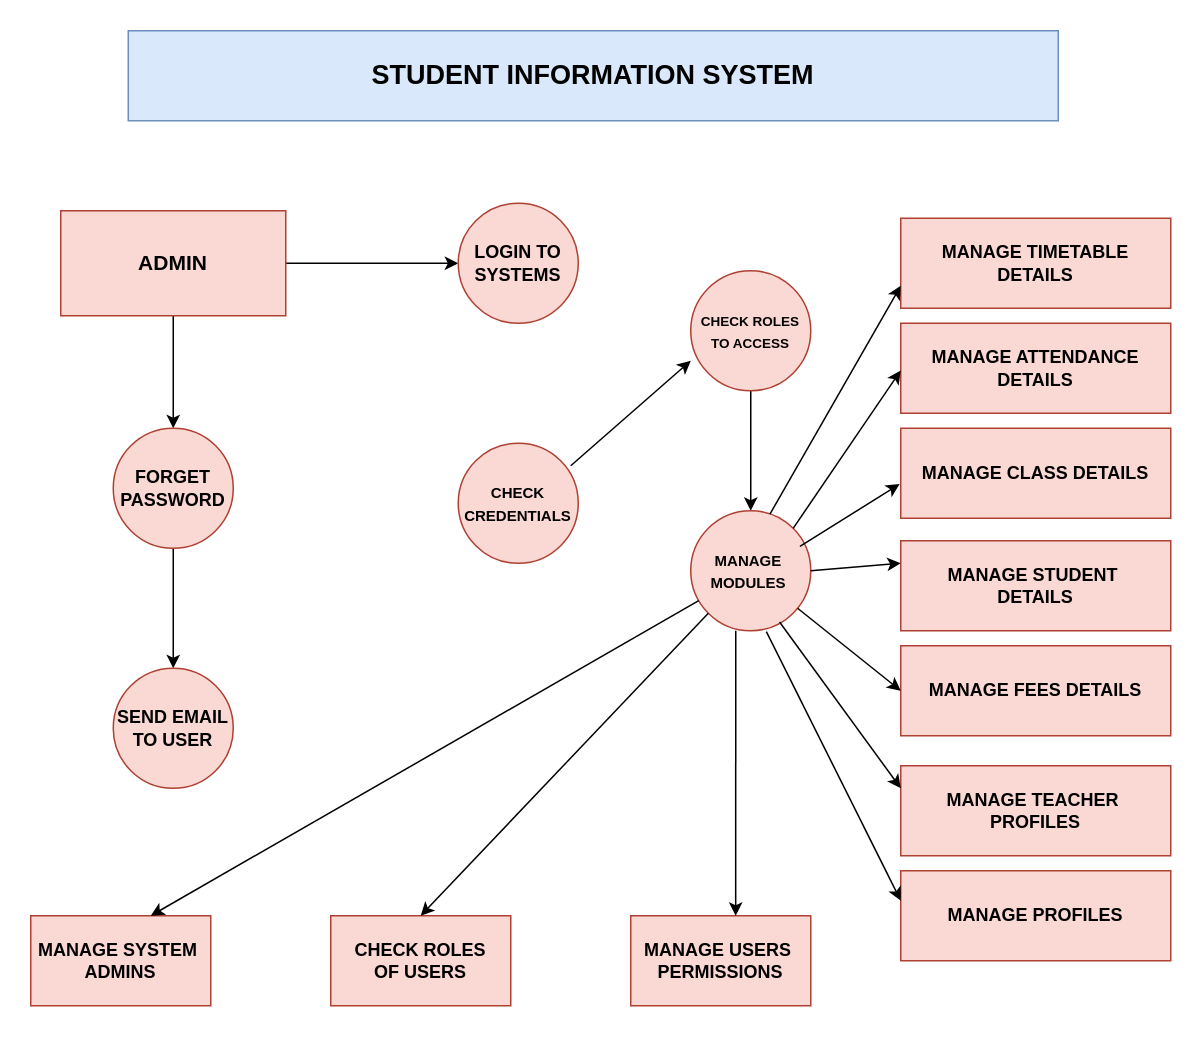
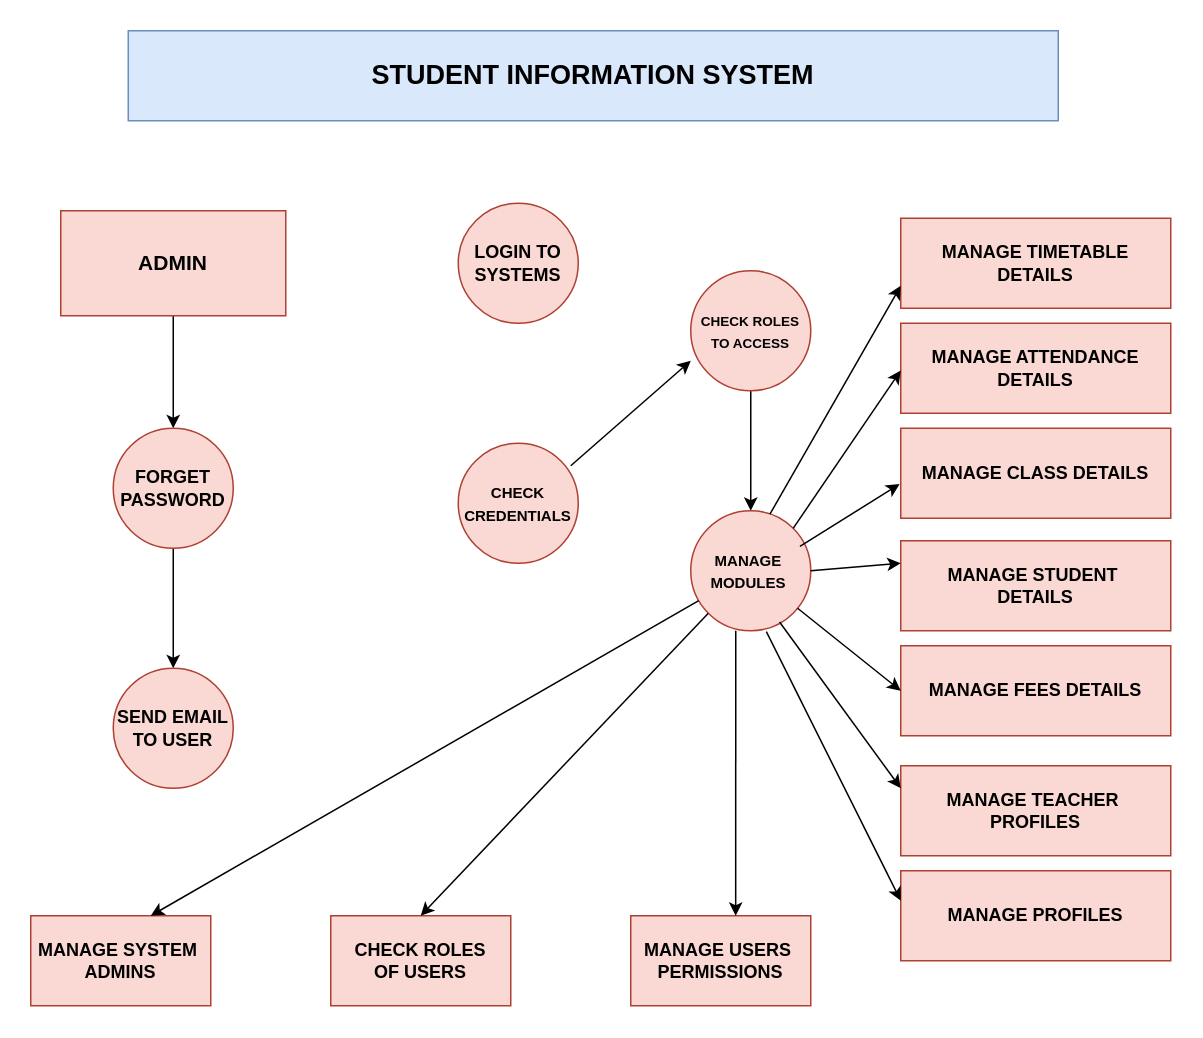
edge "ADMIN" -> "LOGIN TO SYSTEMS": removed
